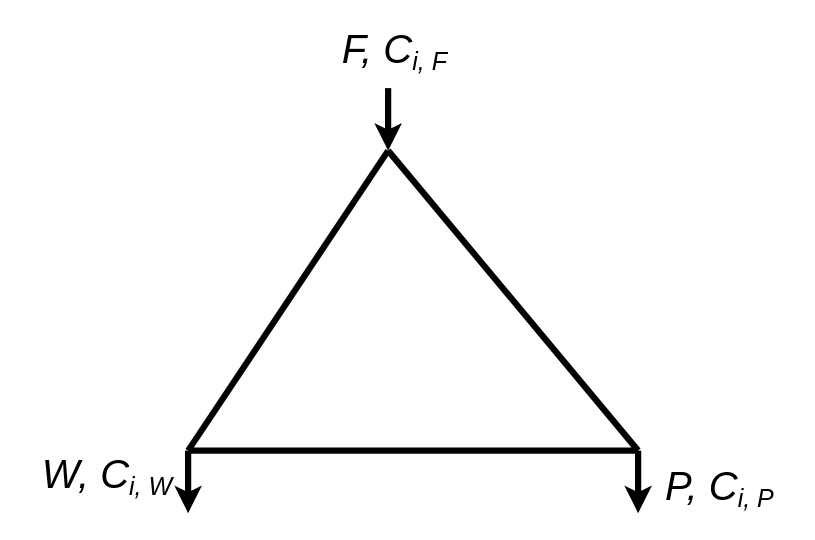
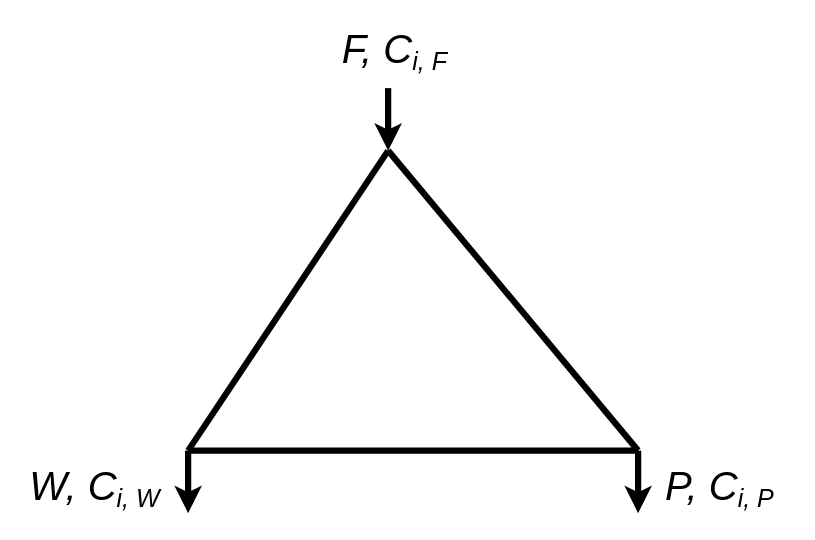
node "W, Ci, W": moved (107, 476) -> (94, 488)
